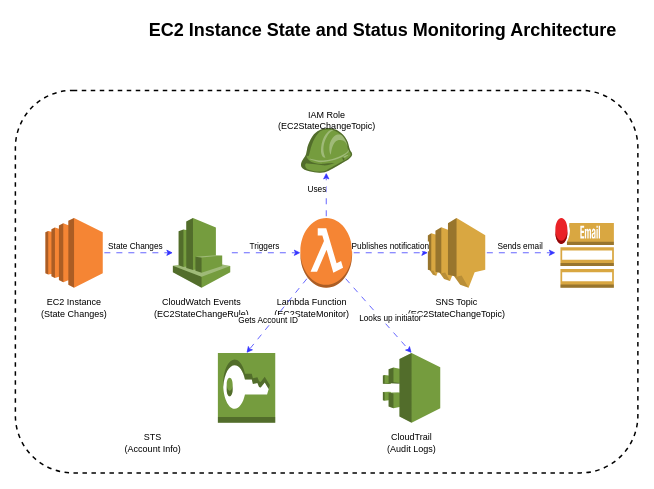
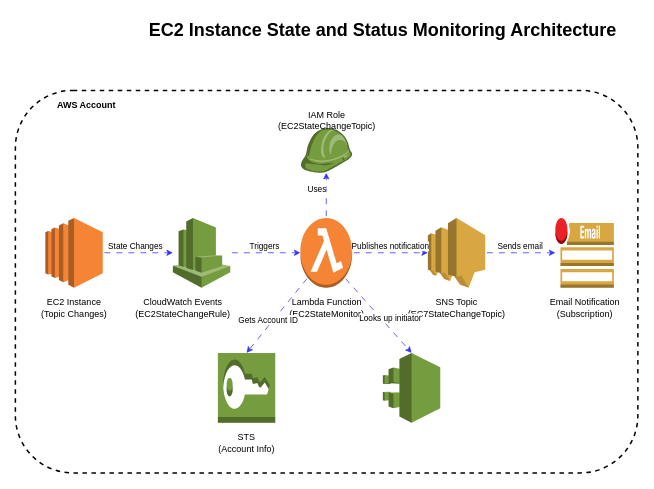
node "AWS Account": added
node "EC2 Instance (State Changes)": label "EC2 Instance (State Changes)" -> "EC2 Instance (Topic Changes)"
node "CloudWatch Events (EC2StateChangeRule)": moved (202, 308) -> (183, 308)
node "Lambda Function (EC2StateMonitor)": moved (311, 308) -> (326, 308)
node "SNS Topic (EC2StateChangeTopic)": label "SNS Topic (EC2StateChangeTopic)" -> "SNS Topic (EC7StateChangeTopic)"
node "Email Notification (Subscription)": added
node "STS (Account Info)": moved (153, 443) -> (247, 443)
node "CloudTrail (Audit Logs)": removed
